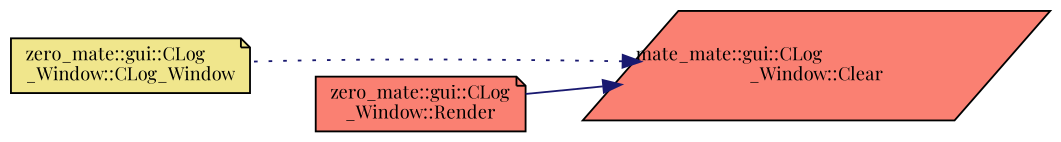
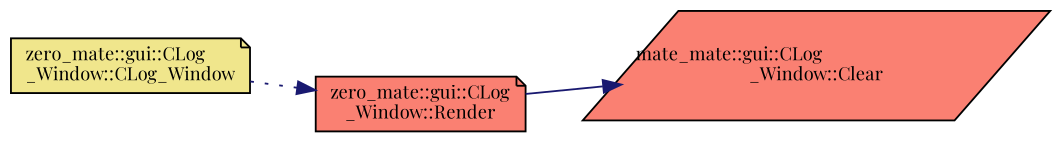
edge "zero_mate::gui::CLog _Window::CLog_Window" -> "mate_mate::gui::CLog _Window::Clear": now "zero_mate::gui::CLog _Window::CLog_Window" -> "zero_mate::gui::CLog _Window::Render"
